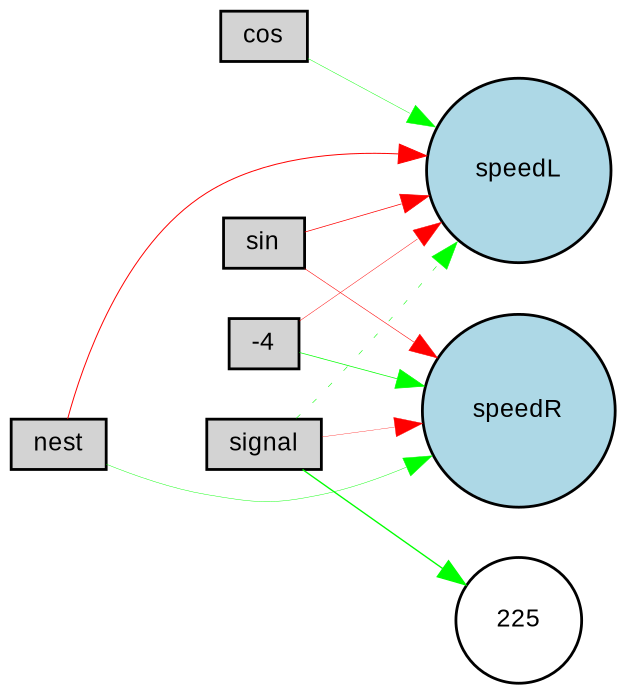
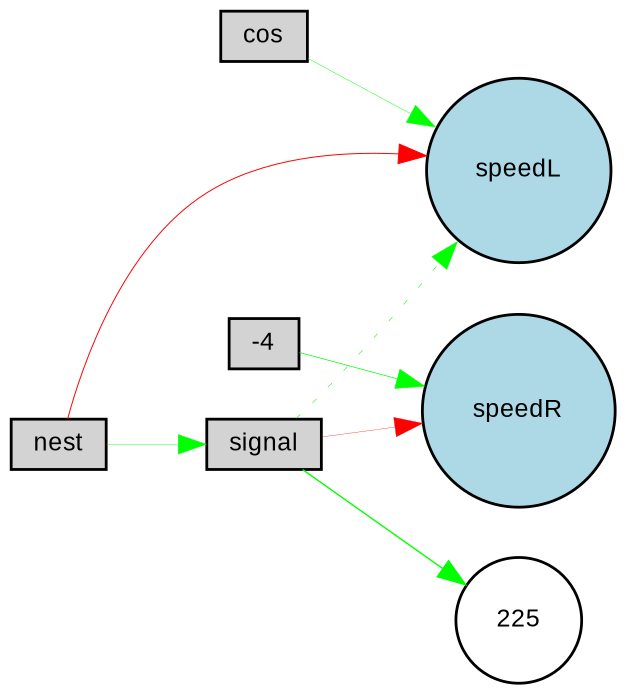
node "sin": removed
edge "-4" -> "speedL": removed
edge "nest" -> "speedR": now "nest" -> "signal"
